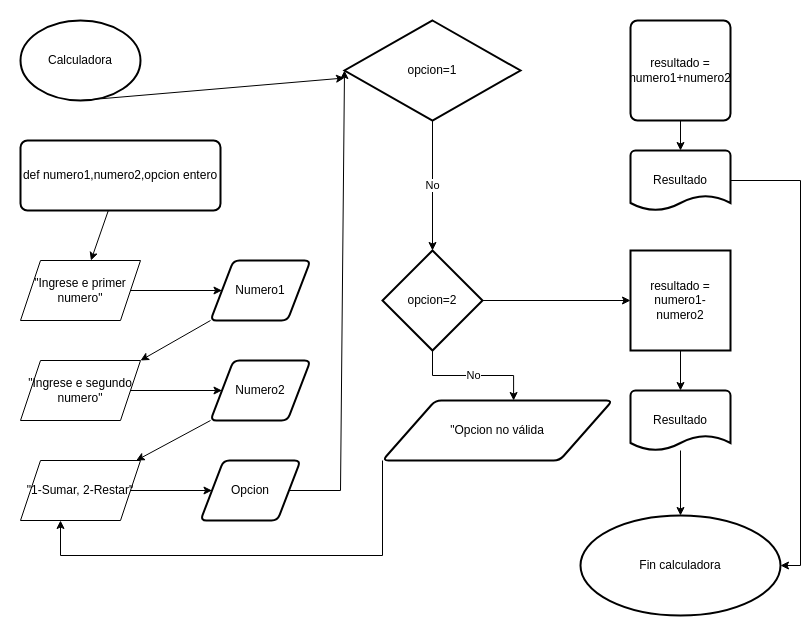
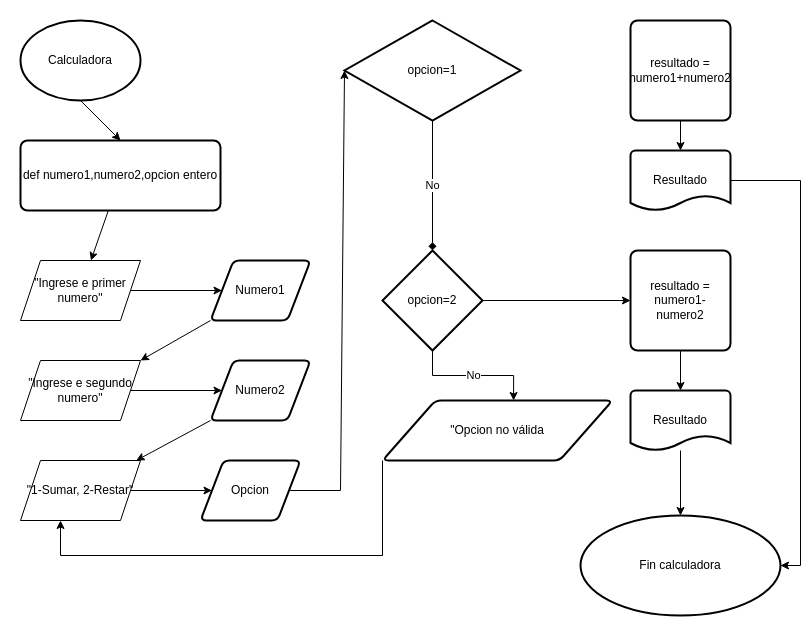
edge "Calculadora" -> "opcion=1": now "Calculadora" -> "def numero1,numero2,opcion entero"
edge "opcion=1" -> "opcion=2": arrowhead classic -> diamond
node "resultado = numero1-numero2": shape rectangle -> rounded rectangle
